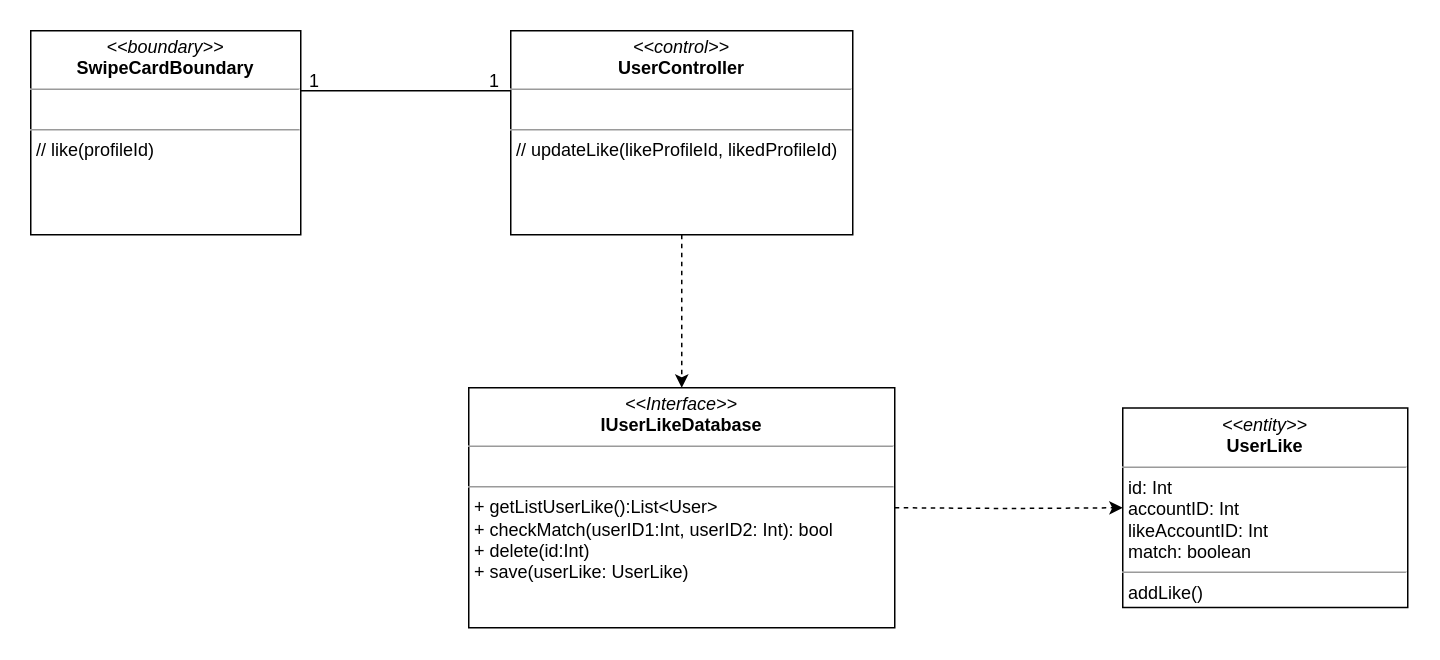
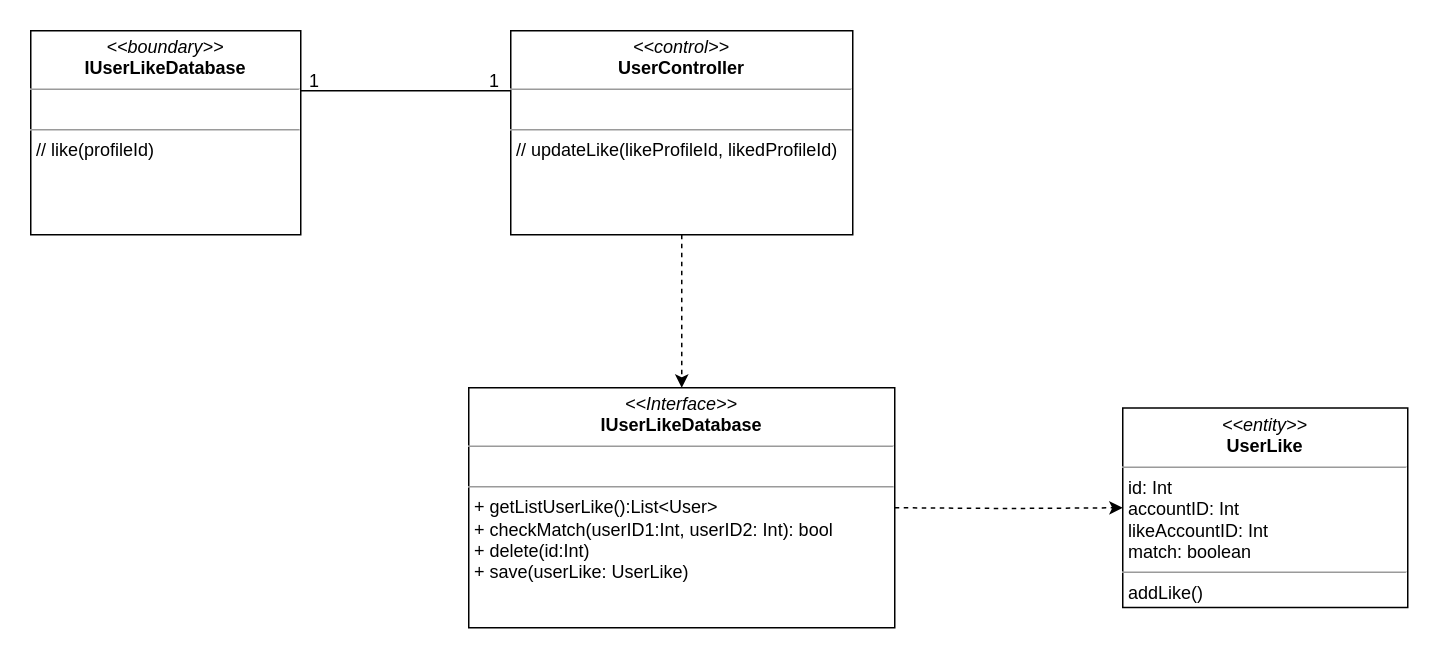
node "<<boundary>> SwipeCardBoundary // like(profileId)": label "<<boundary>> SwipeCardBoundary // like(profileId)" -> "<<boundary>> IUserLikeDatabase // like(profileId)"
